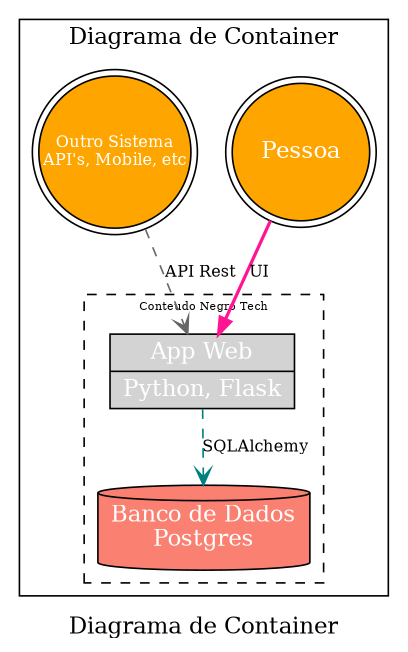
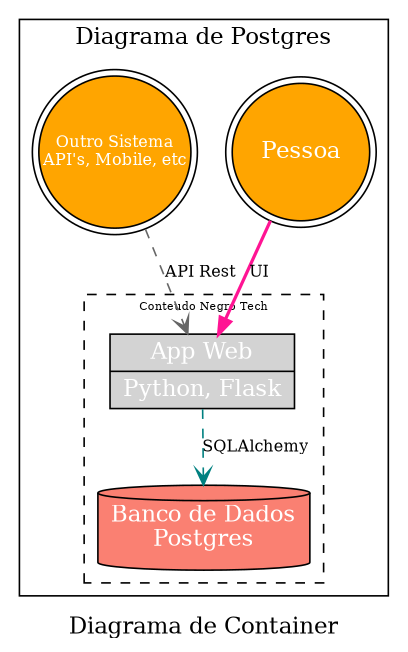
cluster "Diagrama de Container": label "Diagrama de Container" -> "Diagrama de Postgres"
